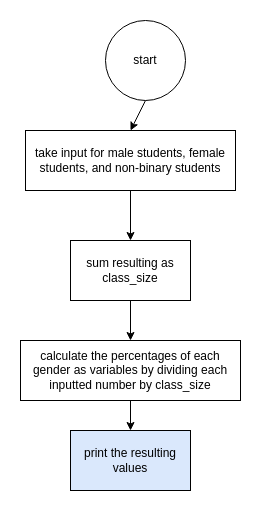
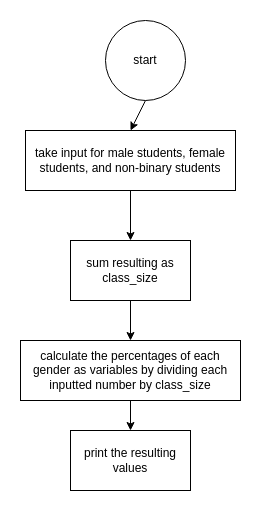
node "print the resulting values": fillcolor #dae8fc -> #ffffff
